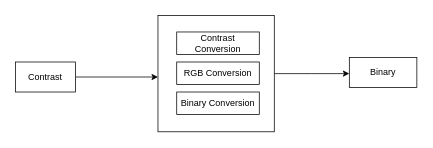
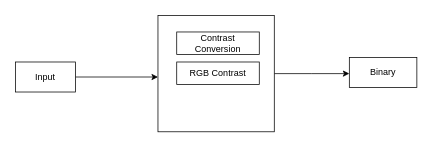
node "RGB Conversion": label "RGB Conversion" -> "RGB Contrast"
node "Contrast": label "Contrast" -> "Input"
node "Binary Conversion": removed
